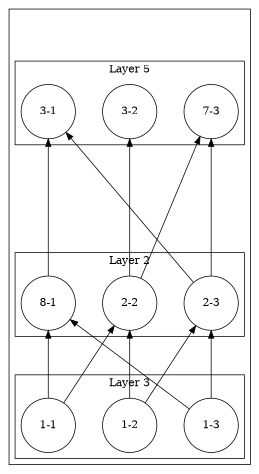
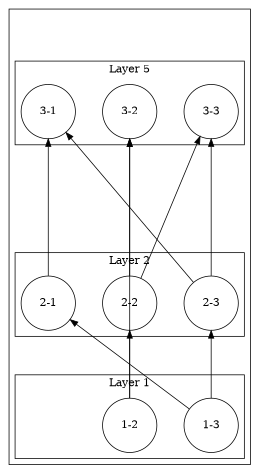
node "7-3": label "7-3" -> "3-3"
node "8-1": label "8-1" -> "2-1"
edge "1-2" -> "2-3": now "1-2" -> "3-2"
cluster "Layer 3": label "Layer 3" -> "Layer 1"
node "1-1": removed
